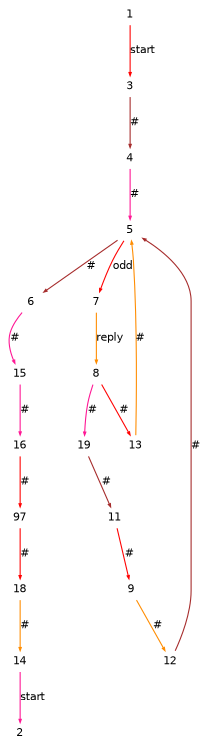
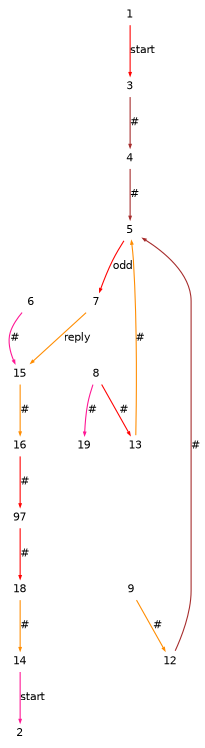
edge "4" -> "5": color deeppink -> brown
edge "5" -> "6": removed, label "#"
edge "7" -> "8": now "7" -> "15"
edge "15" -> "16": color deeppink -> darkorange
node "11": removed
